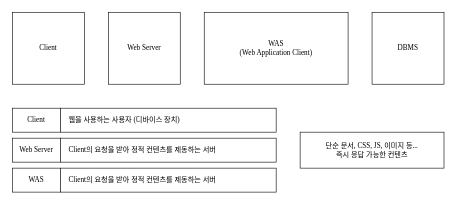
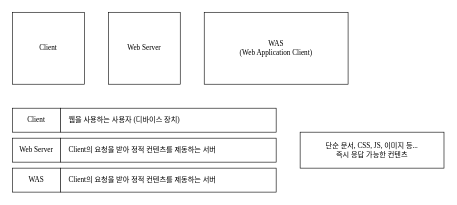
node "DBMS": removed
